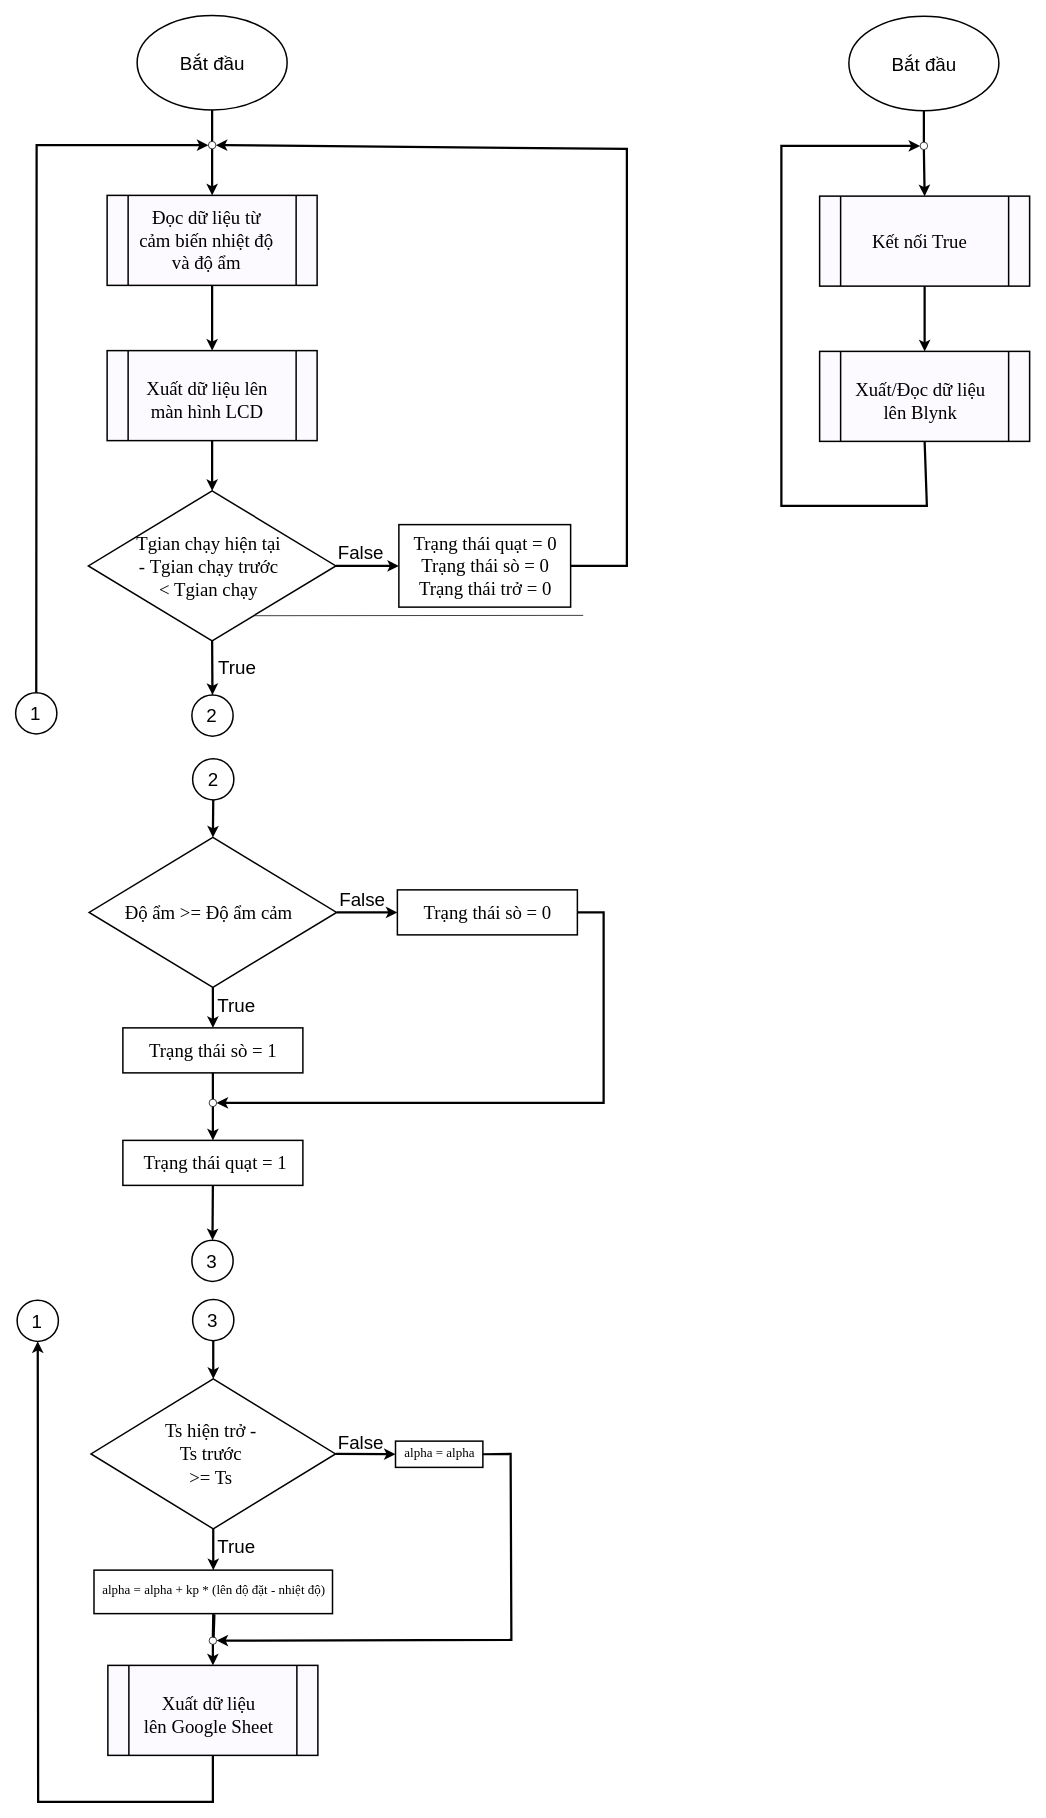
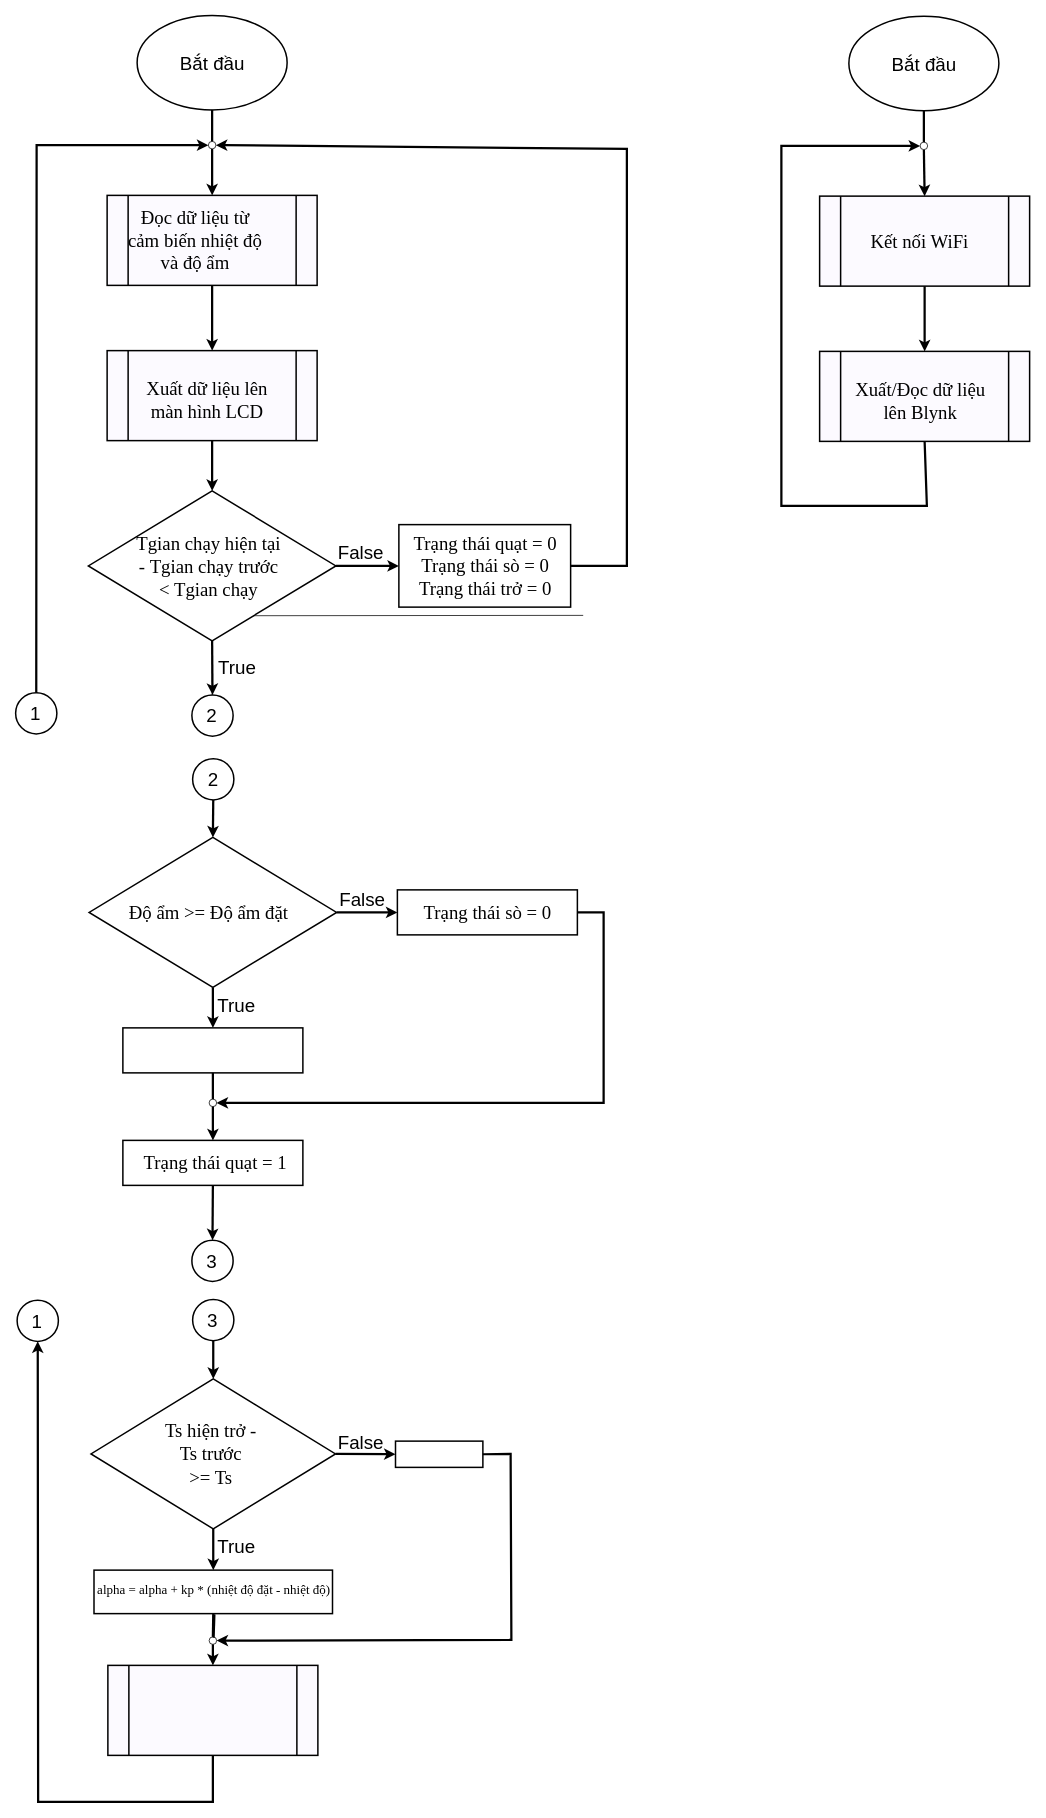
node "Đọc dữ liệu từ cảm biến nhiệt độ và độ ẩm": moved (206, 240) -> (195, 240)
node "Kết nối True": label "Kết nối True" -> "Kết nối WiFi"
node "Độ ẩm >= Độ ẩm cảm": label "Độ ẩm >= Độ ẩm cảm" -> "Độ ẩm >= Độ ẩm đặt"
node "Trạng thái sò = 1": removed
node "alpha = alpha": removed
node "alpha = alpha + kp * (lên độ đặt - nhiệt độ)": label "alpha = alpha + kp * (lên độ đặt - nhiệt độ)" -> "alpha = alpha + kp * (nhiệt độ đặt - nhiệt độ)"
node "Xuất dữ liệu lên Google Sheet": removed
